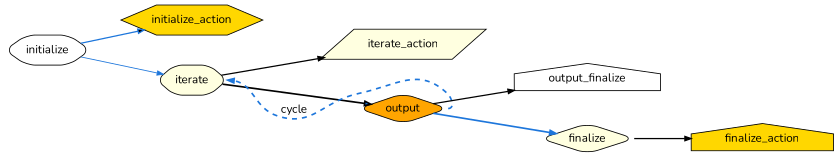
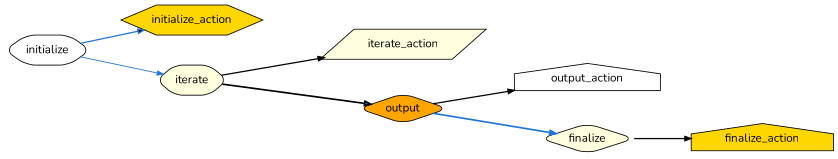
node "output_finalize": label "output_finalize" -> "output_action"
edge "output" -> "iterate": removed, label "cycle"
